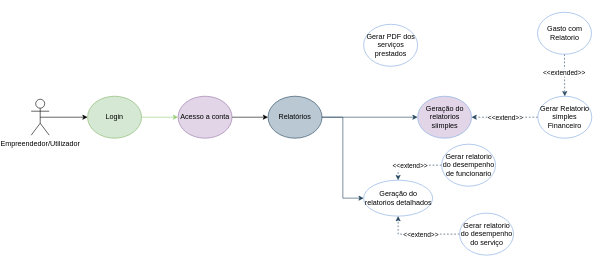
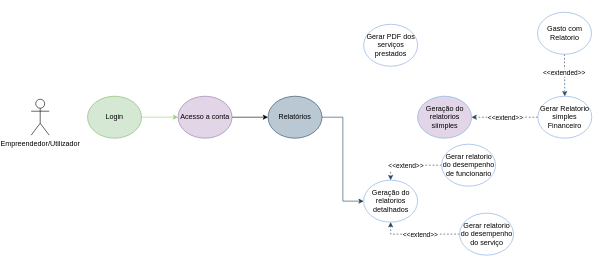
edge "Empreendedor/Utilizador" -> "Login": removed
edge "Relatórios" -> "Geração do relatorios siimples": removed
node "Geração do relatorios detalhados": size 69x36 -> 54x42
